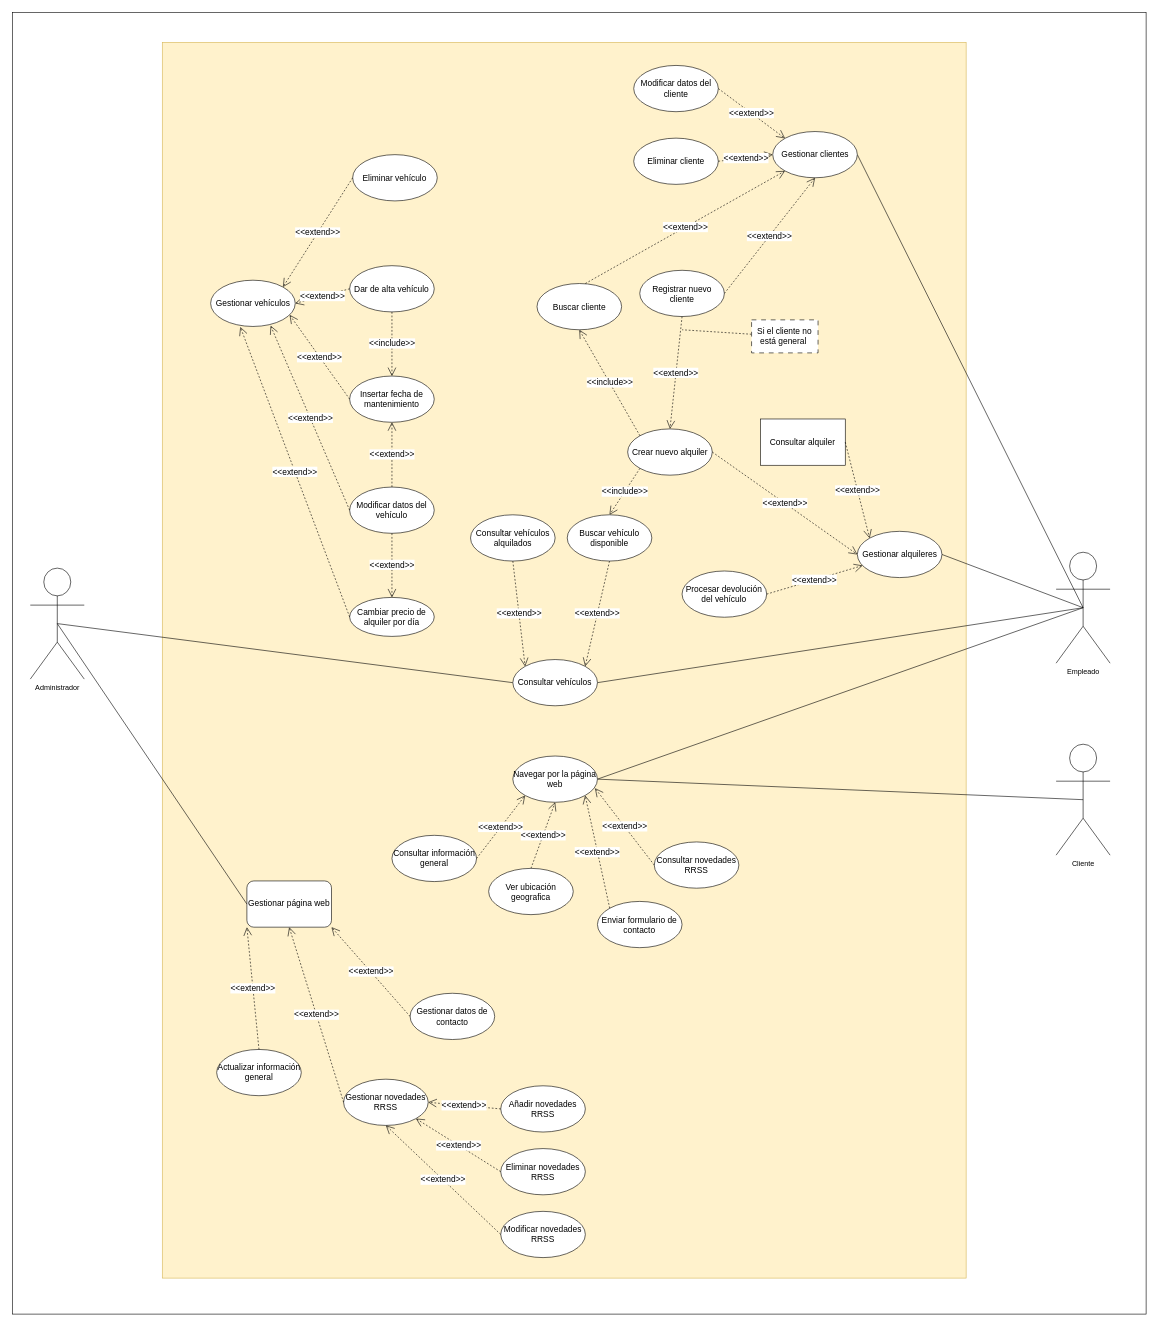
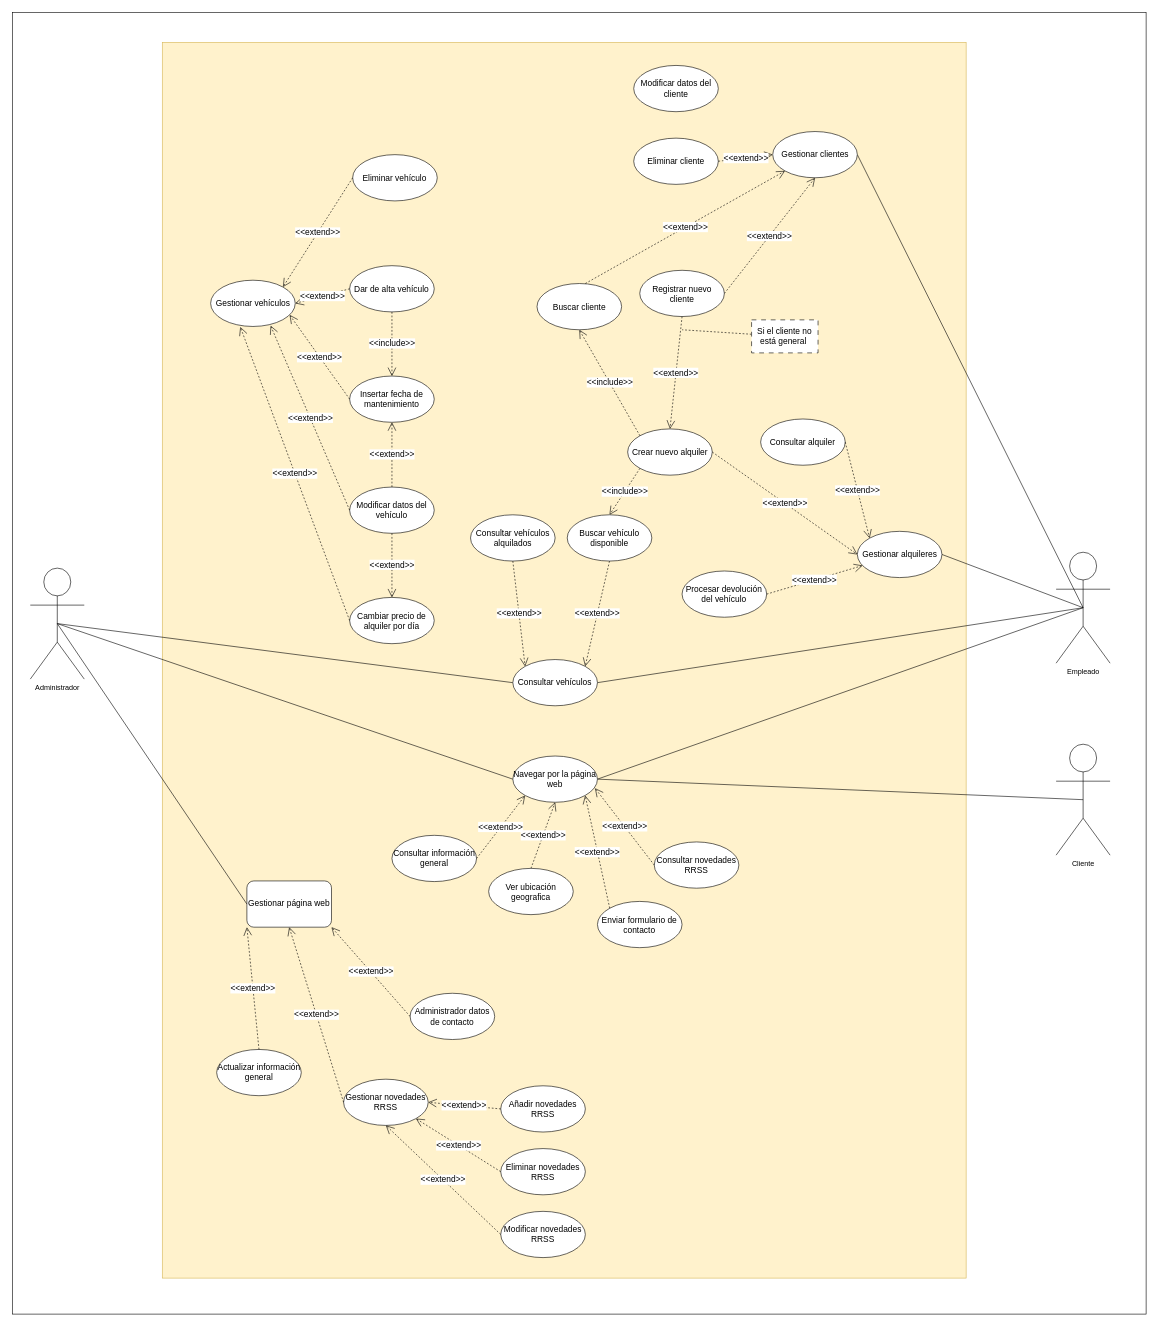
edge "Modificar datos del cliente" -> "Gestionar clientes": removed, label "<<extend>>"
node "Consultar alquiler": shape rectangle -> ellipse
node "Cambiar precio de alquiler por día": size 85x39 -> 85x46
edge "Administrador" -- "Navegar por la página web": added
node "Gestionar datos de contacto": label "Gestionar datos de contacto" -> "Administrador datos de contacto"
